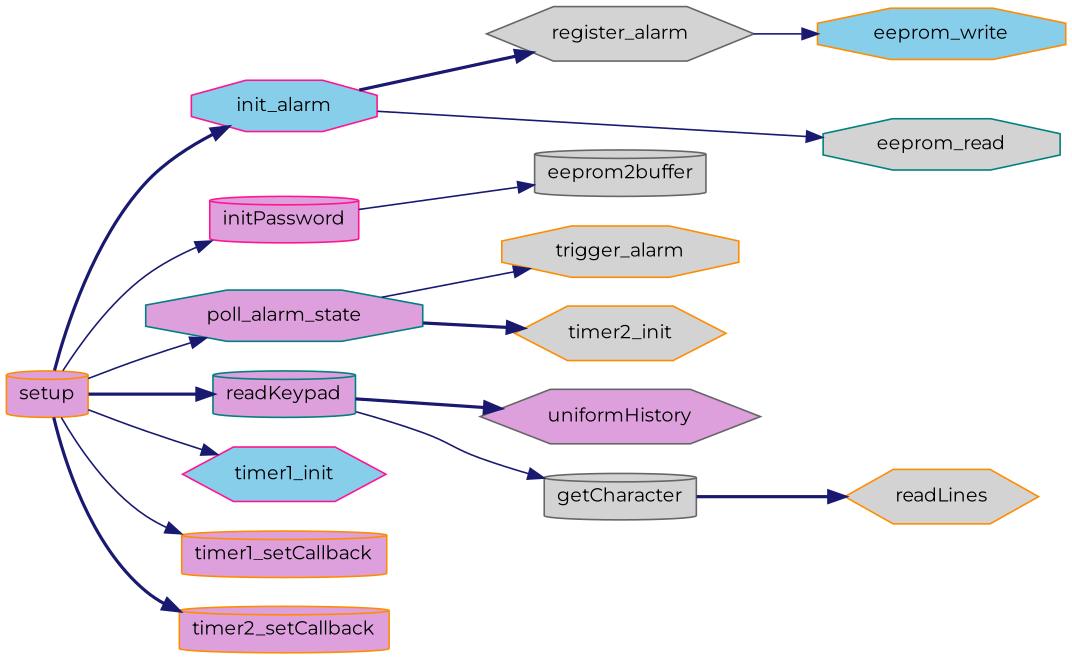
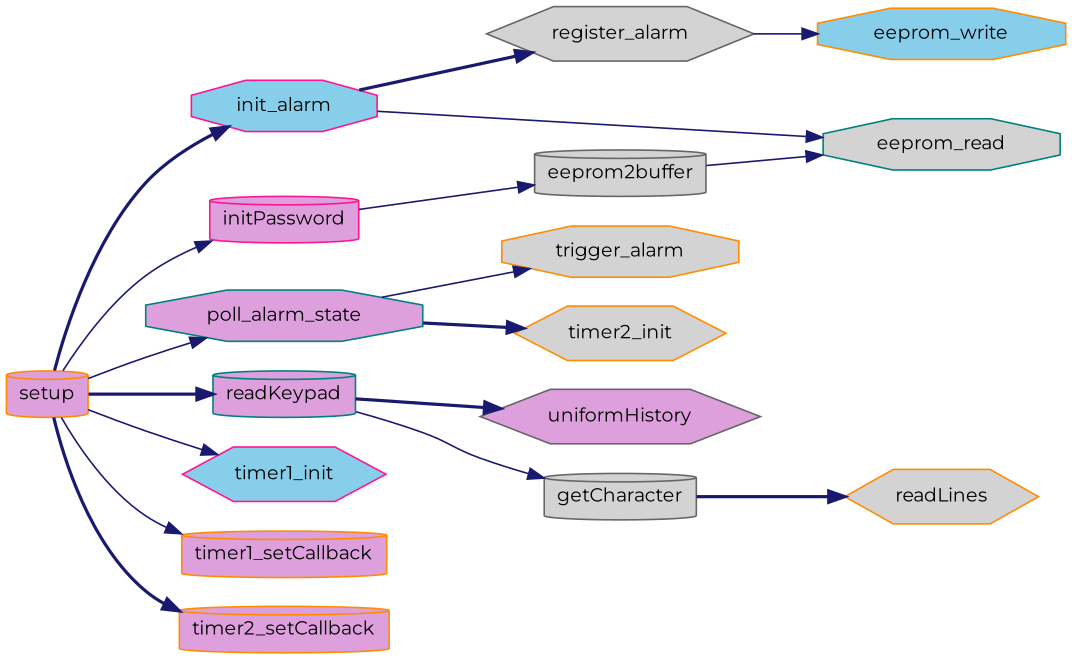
edge "eeprom2buffer" -> "eeprom_read": added
